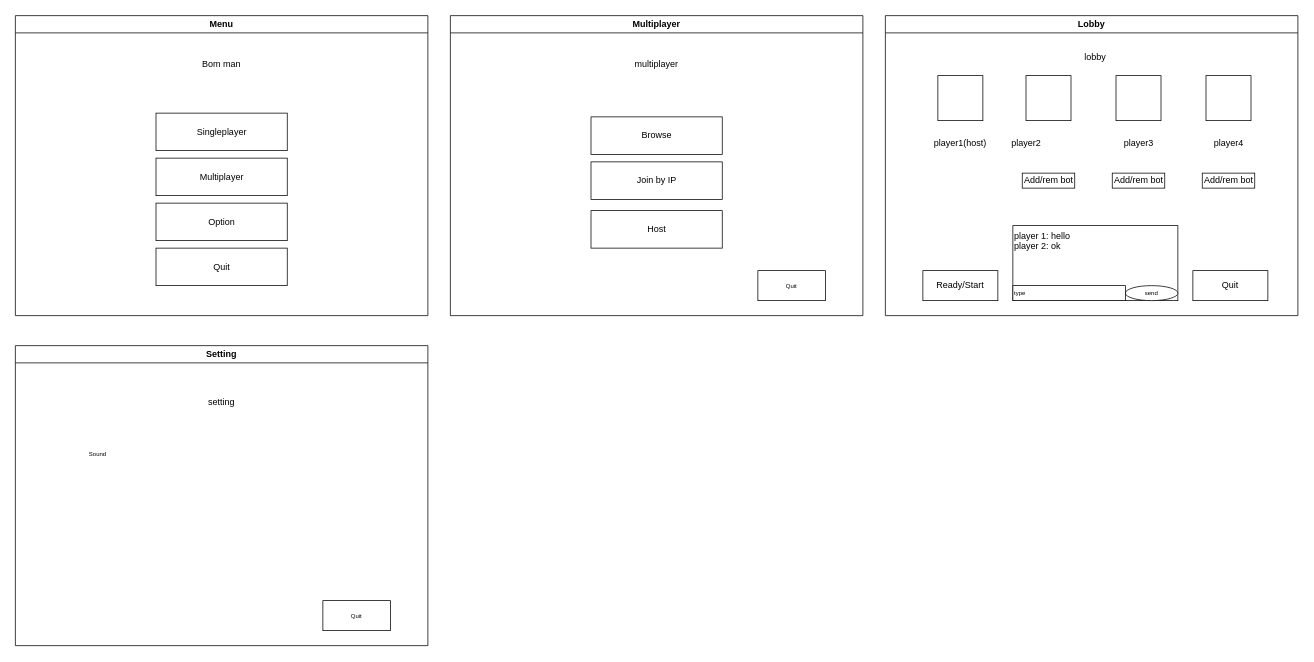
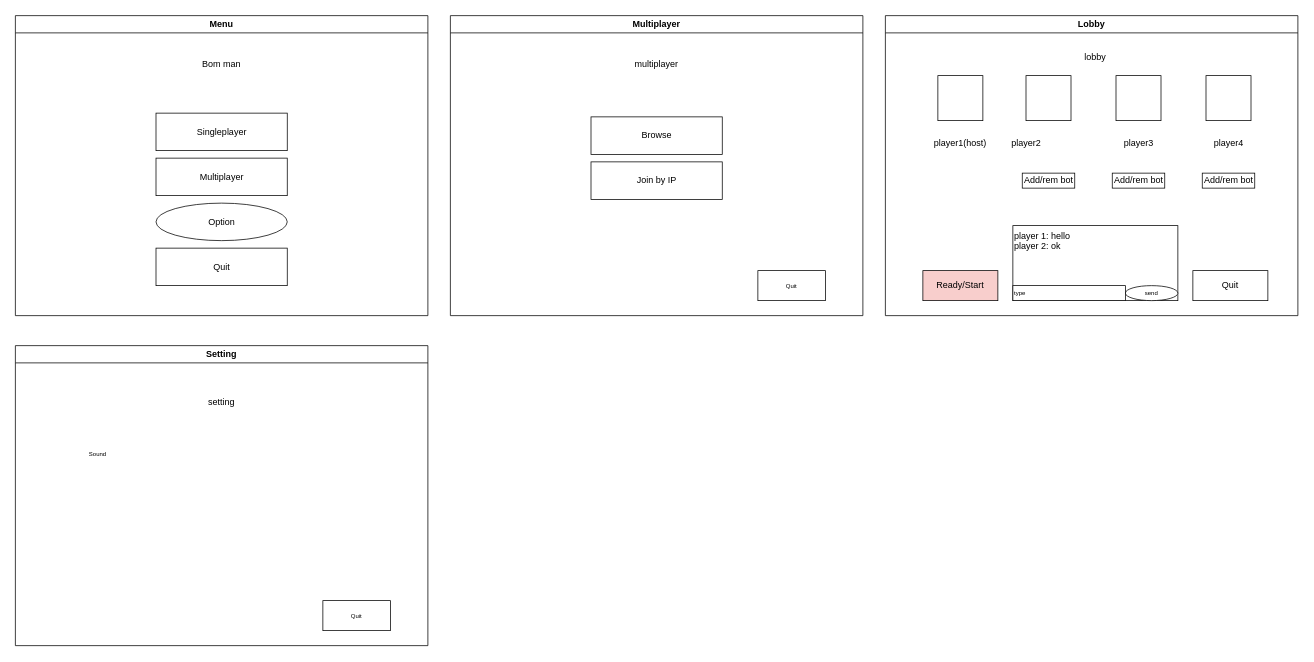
node "Option": shape rectangle -> ellipse
node "Host": removed
node "Ready/Start": fillcolor #ffffff -> #f8cecc
